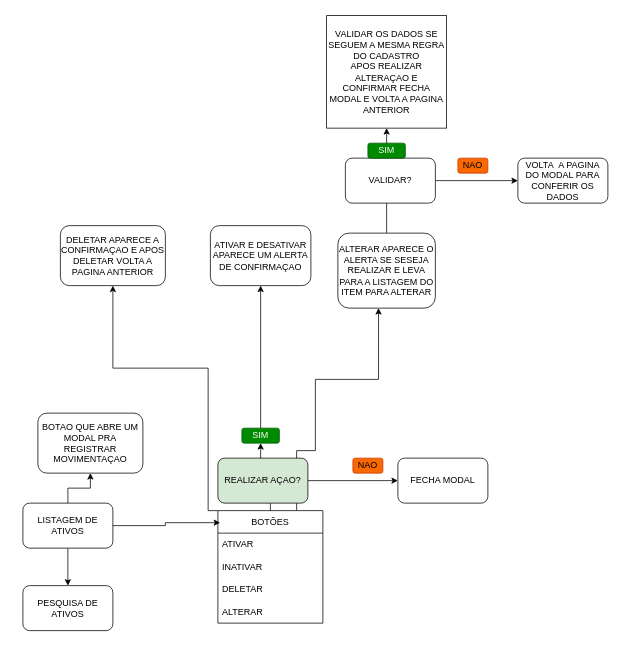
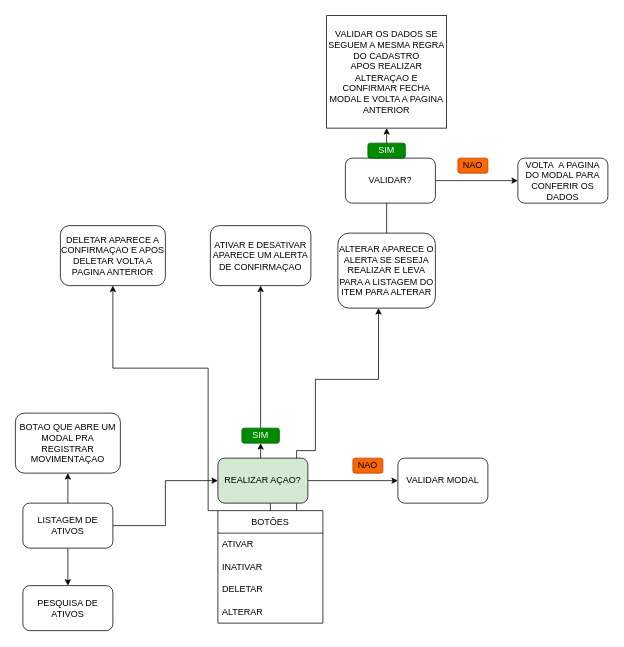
node "BOTAO QUE ABRE UM MODAL PRA REGISTRAR MOVIMENTAÇAO": moved (90, 443) -> (68, 443)
node "FECHA MODAL": label "FECHA MODAL" -> "VALIDAR MODAL"
edge "LISTAGEM DE ATIVOS" -> "BOTÕES": now "LISTAGEM DE ATIVOS" -> "REALIZAR AÇAO?"
